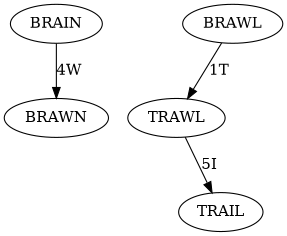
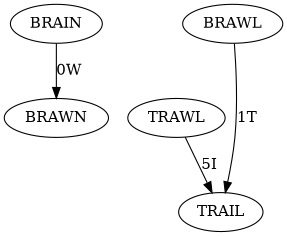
edge "BRAWL" -> "TRAWL": now "BRAWL" -> "TRAIL"
edge "BRAIN" -> "BRAWN": label "4W" -> "0W"
